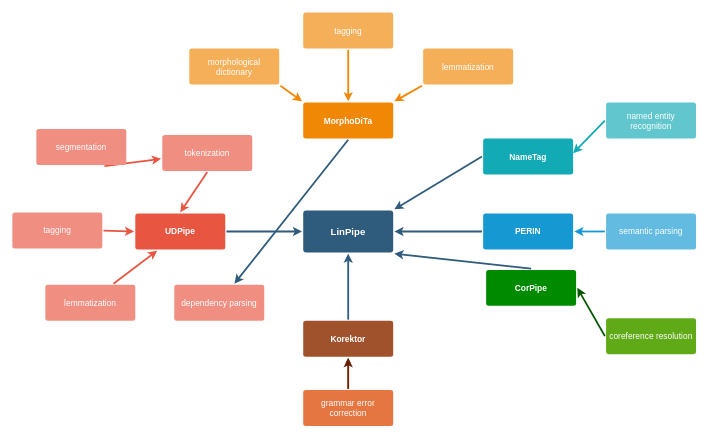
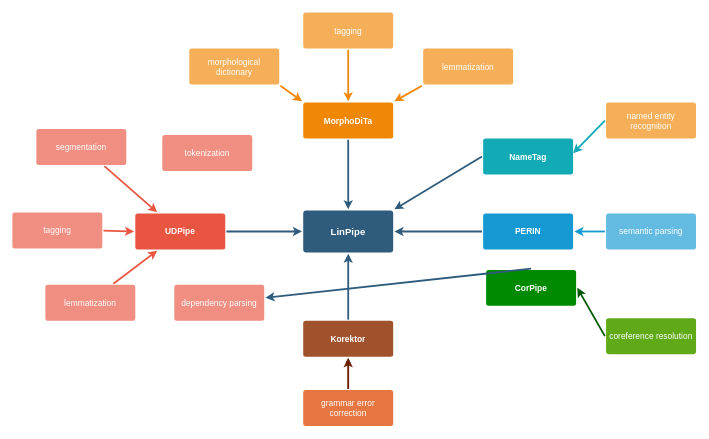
node "named entity recognition": fillcolor #61c6ce -> #f5af58
edge "segmentation" -> "tokenization": now "segmentation" -> "UDPipe"
edge "tokenization" -> "UDPipe": removed
edge "MorphoDiTa" -> "dependency parsing": now "MorphoDiTa" -> "LinPipe"
edge "CorPipe" -> "LinPipe": now "CorPipe" -> "dependency parsing"
